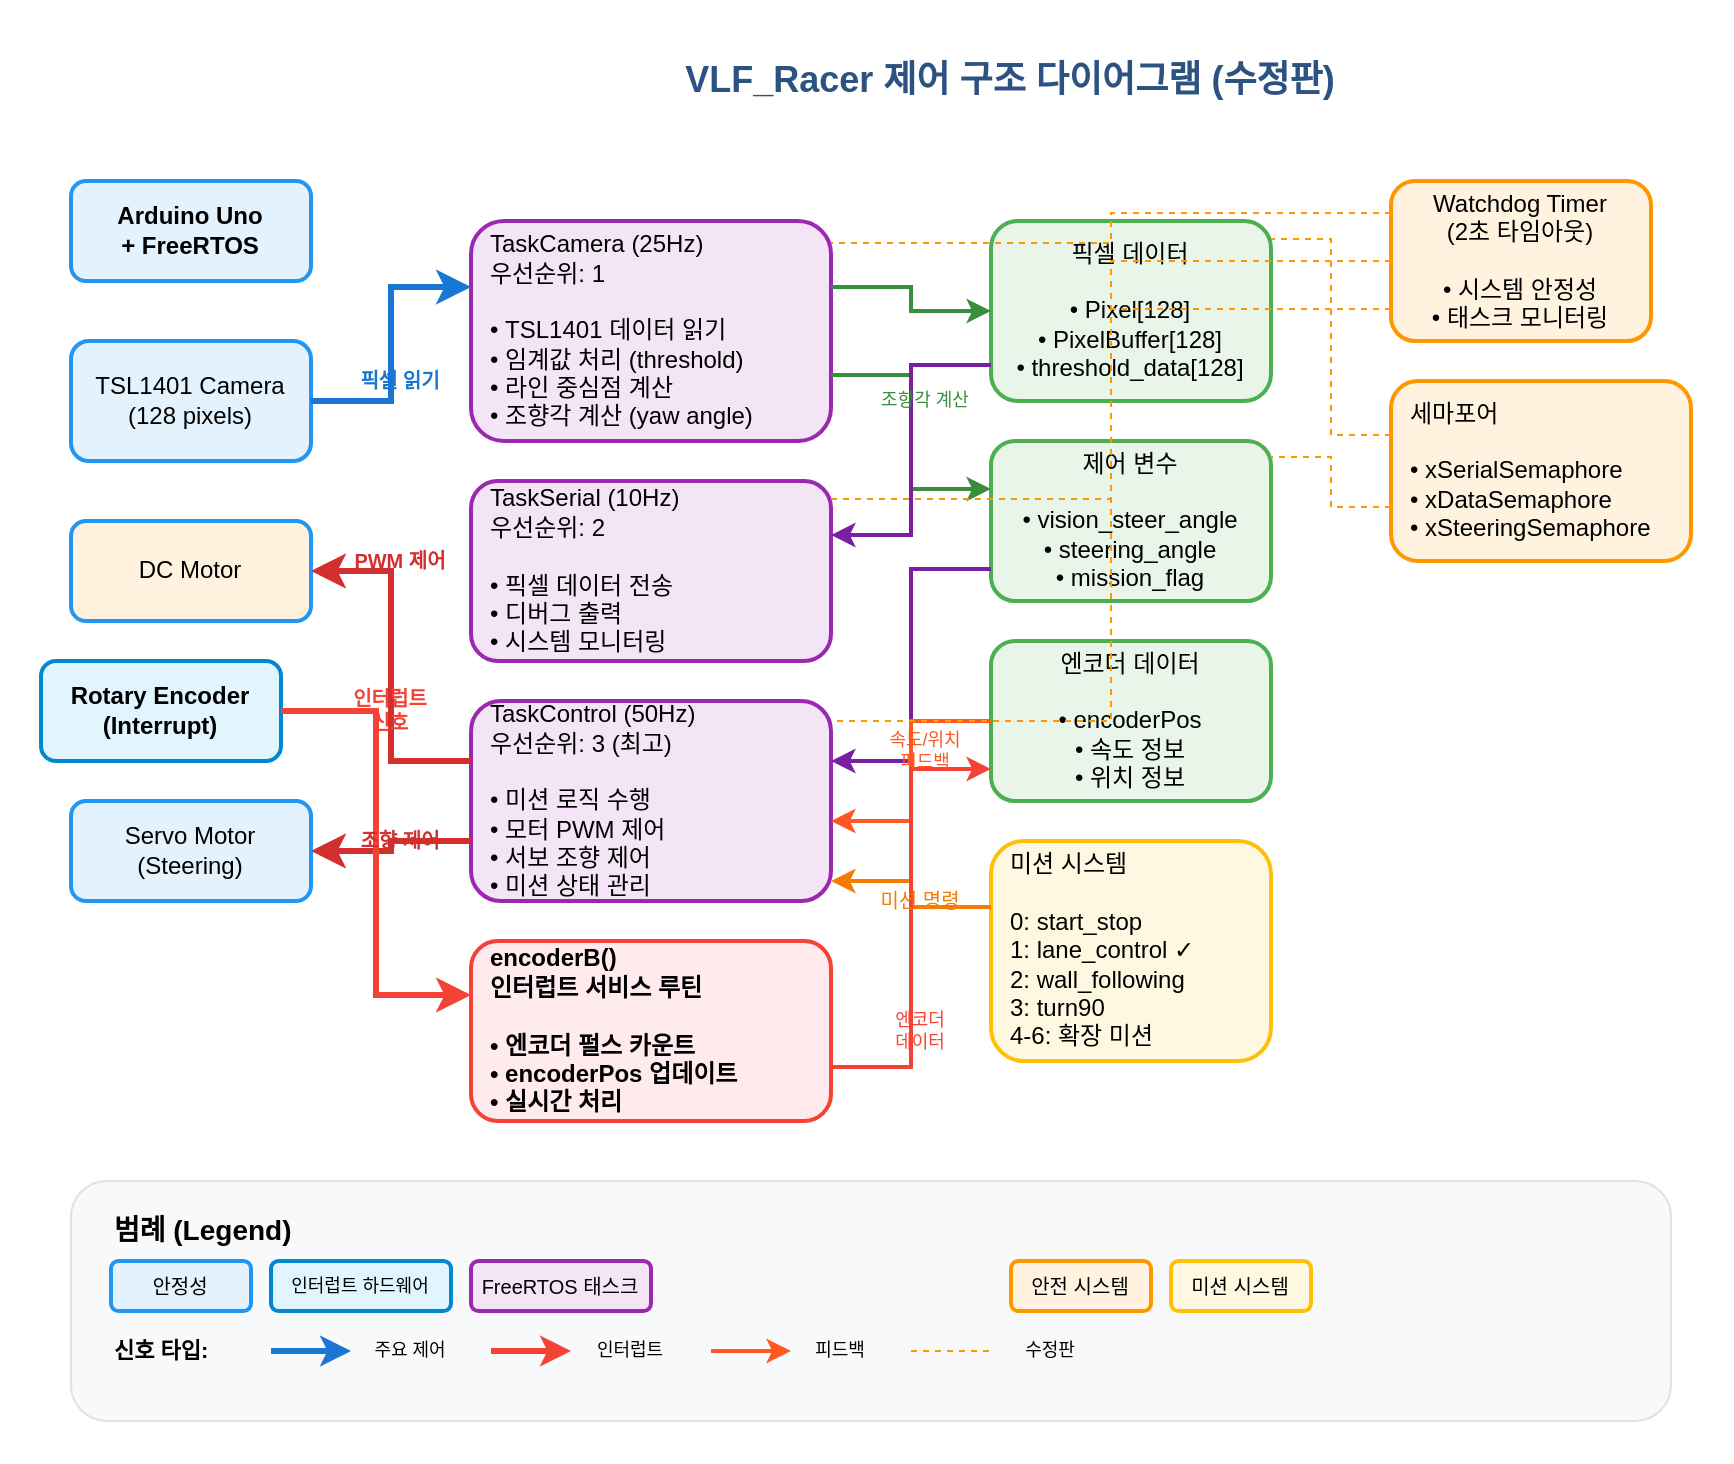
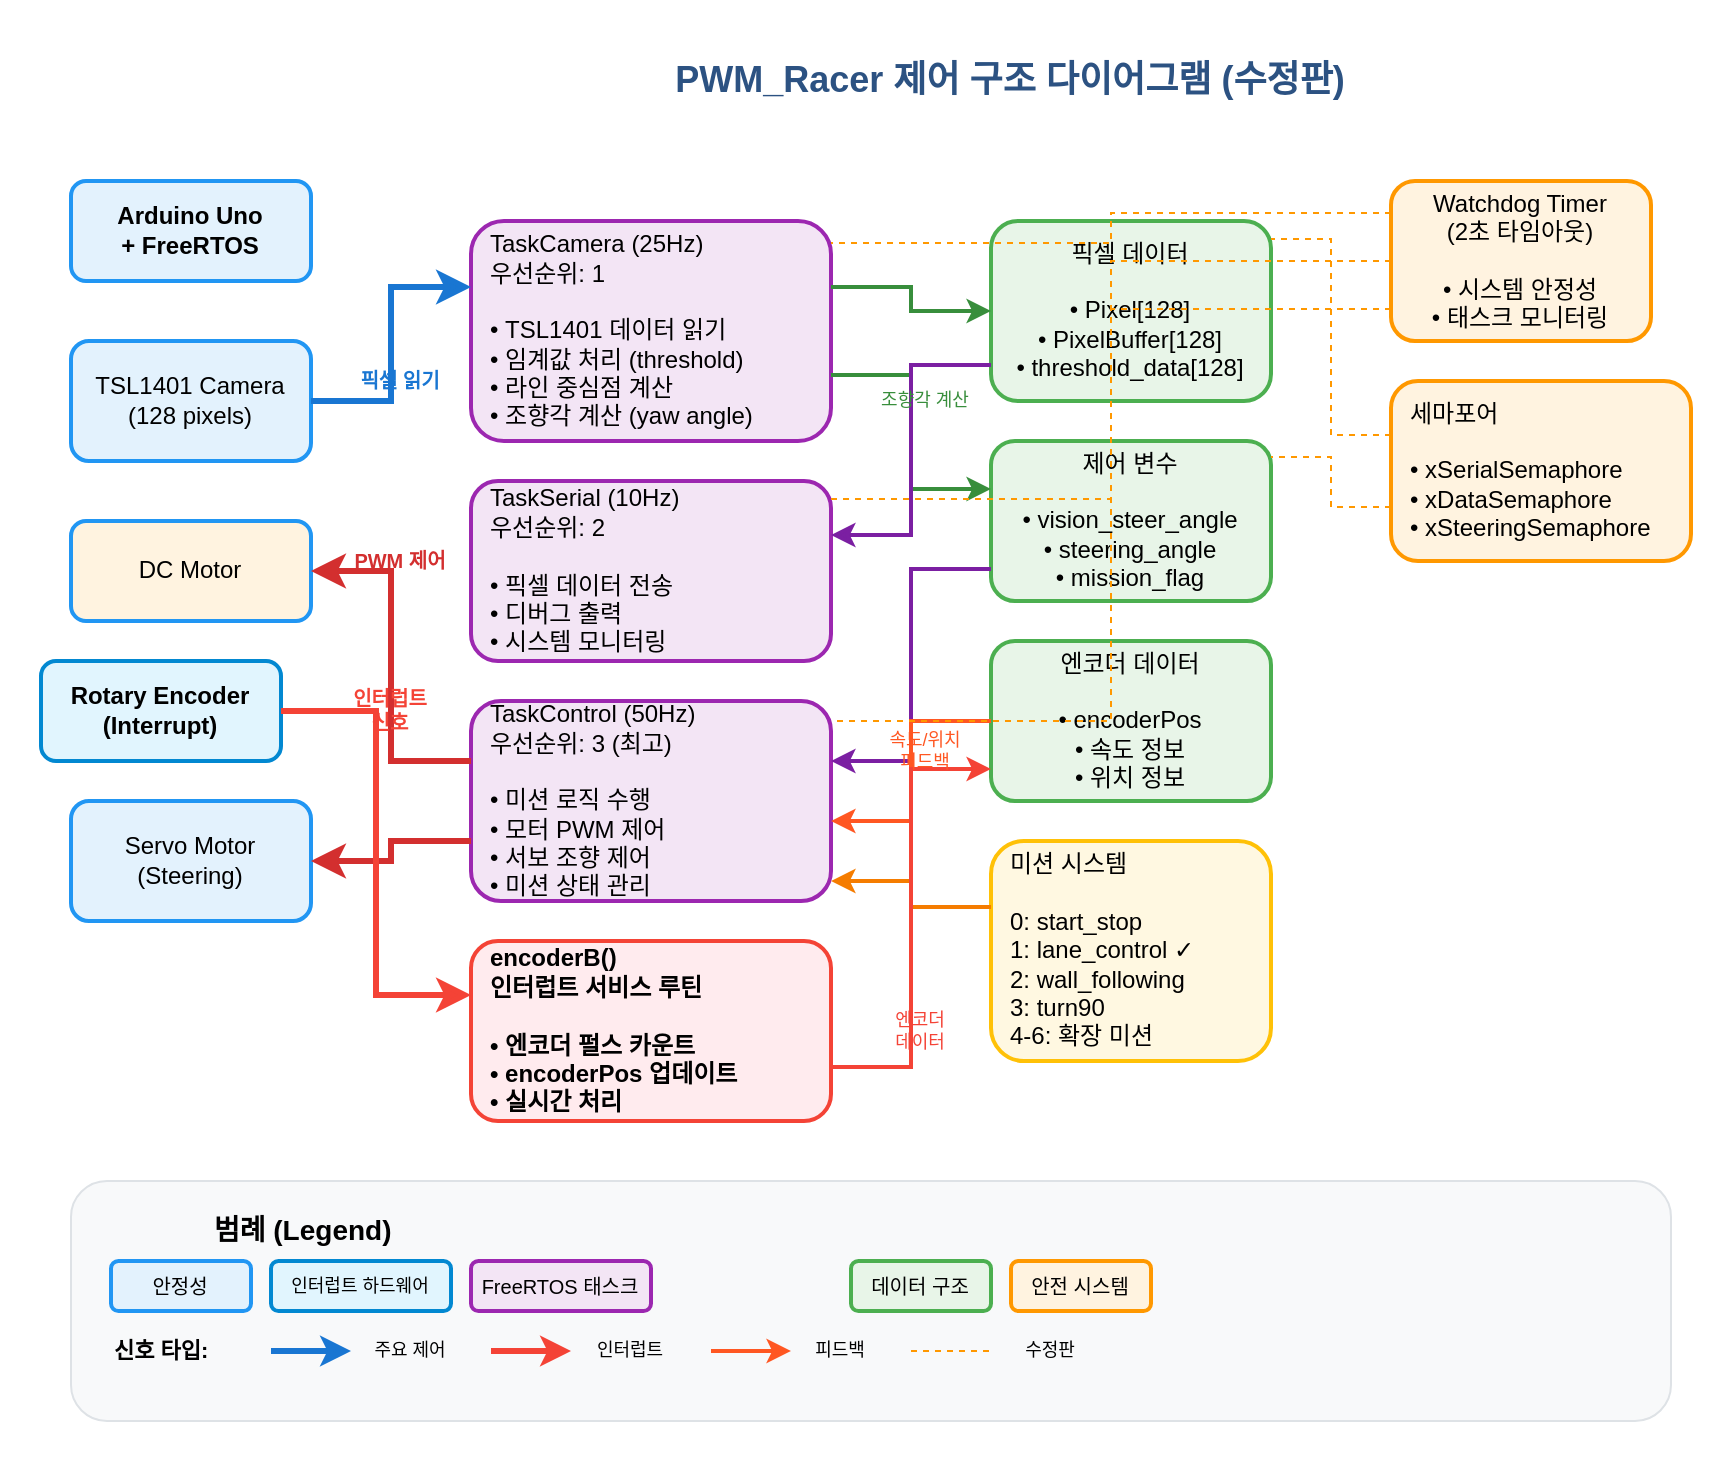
node "VLF_Racer 제어 구조 다이어그램 (수정판)": label "VLF_Racer 제어 구조 다이어그램 (수정판)" -> "PWM_Racer 제어 구조 다이어그램 (수정판)"
node "조향 제어": removed
node "Servo Motor (Steering)": size 240x100 -> 240x120
node "미션 명령": removed
node "범례 (Legend)": moved (231, 1221) -> (331, 1221)
node "데이터 구조": added
node "미션 시스템": removed
